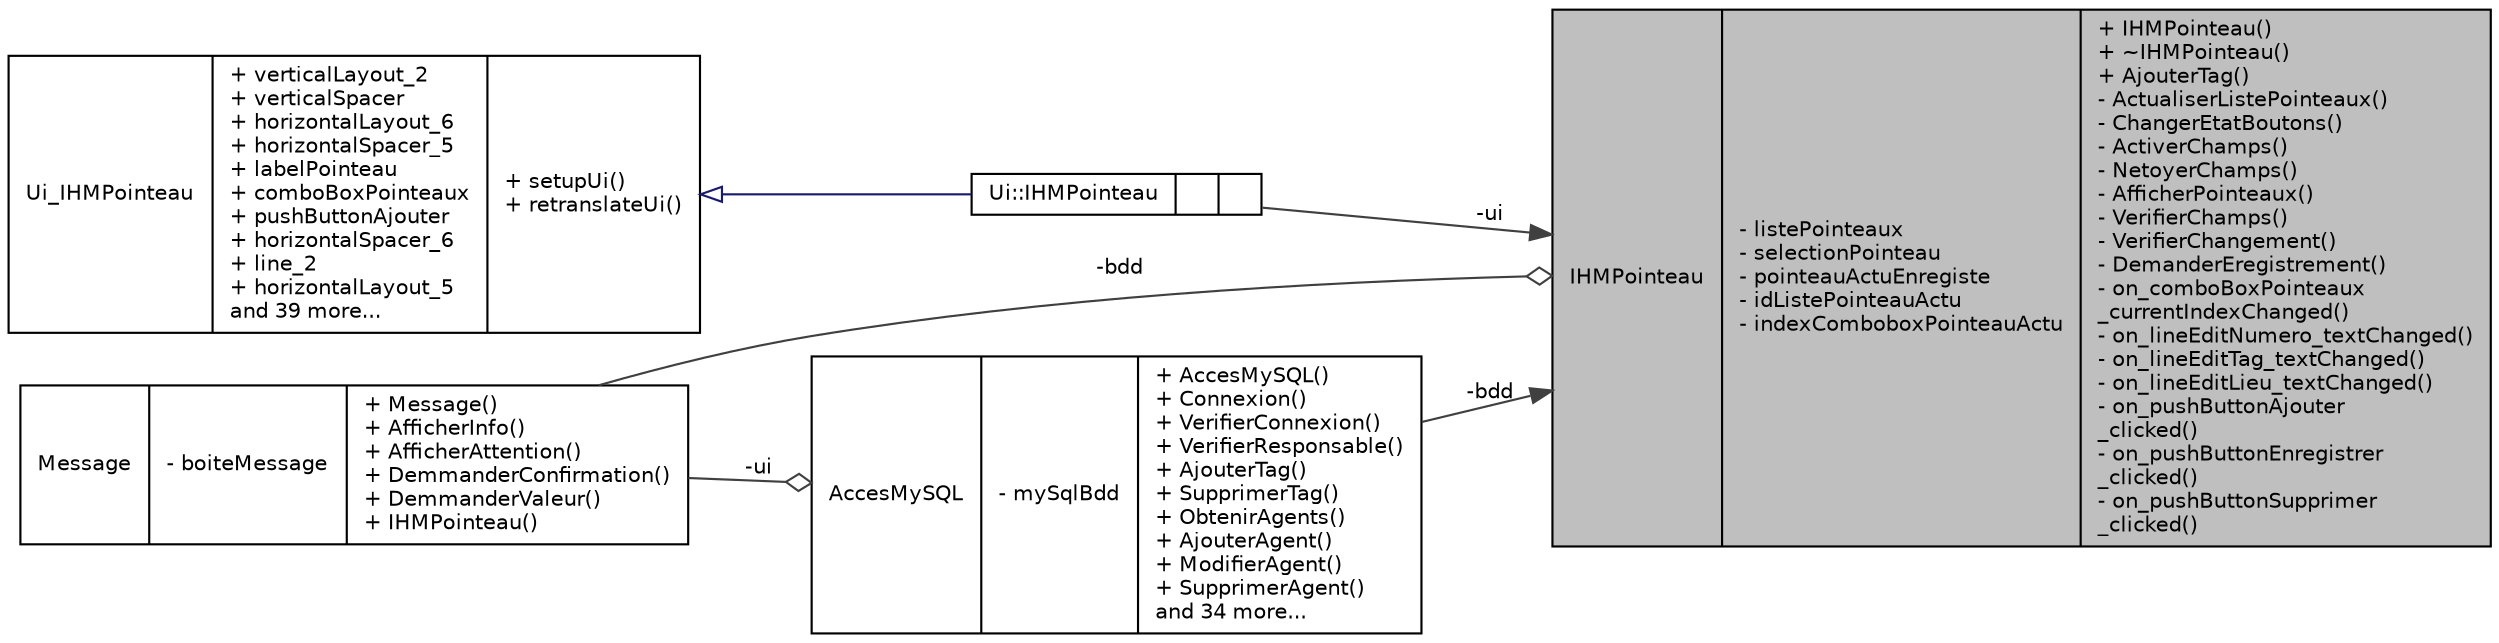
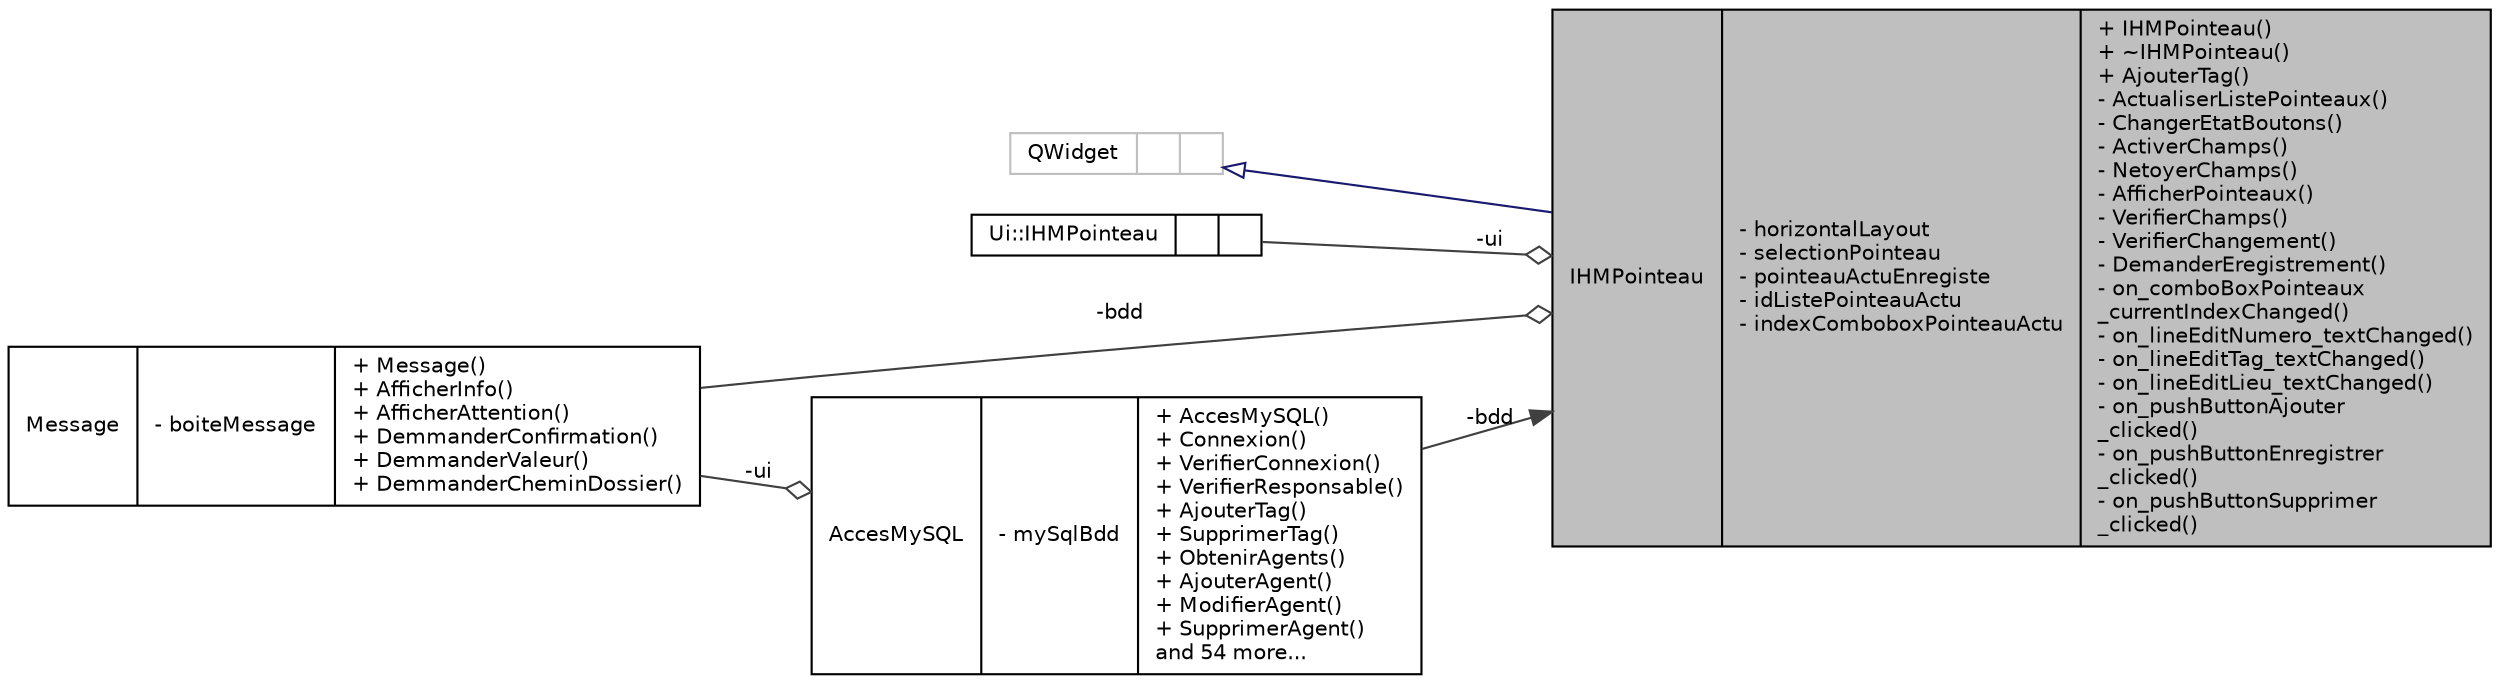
node "QWidget": added
node "Ui_IHMPointeau": removed
edge "Ui::IHMPointeau" -> "IHMPointeau": arrowhead normal -> odiamond
node "IHMPointeau": text "- listePointeaux" -> "- horizontalLayout"
node "Message": text "+ IHMPointeau()" -> "+ DemmanderCheminDossier()"
node "AccesMySQL": text "and 34 more..." -> "and 54 more..."
